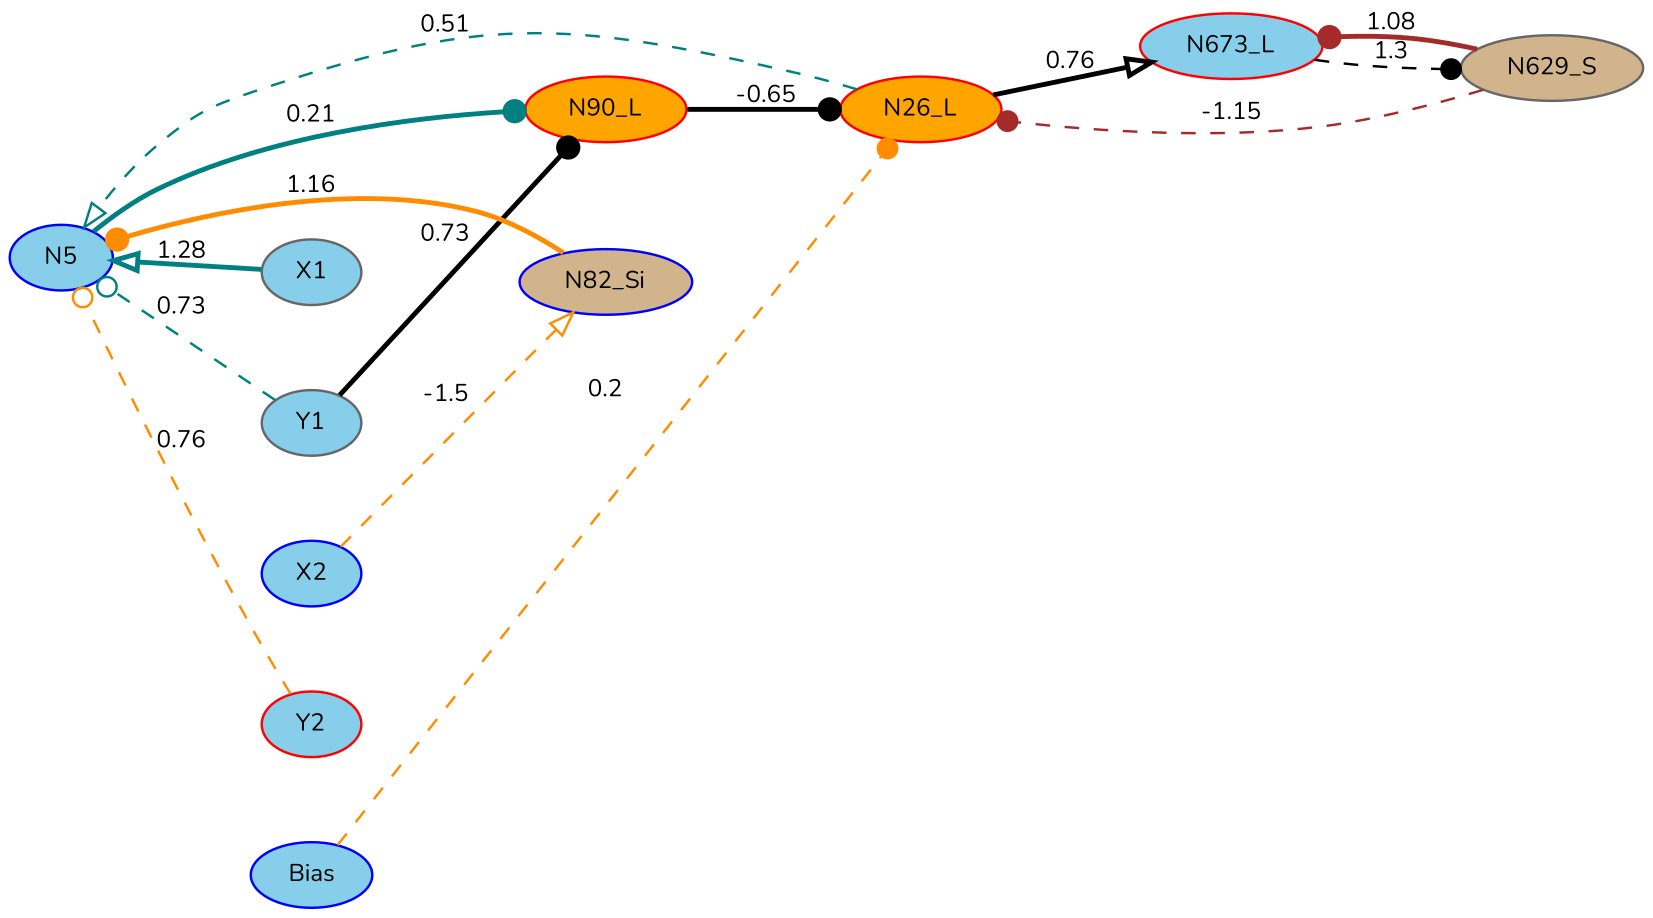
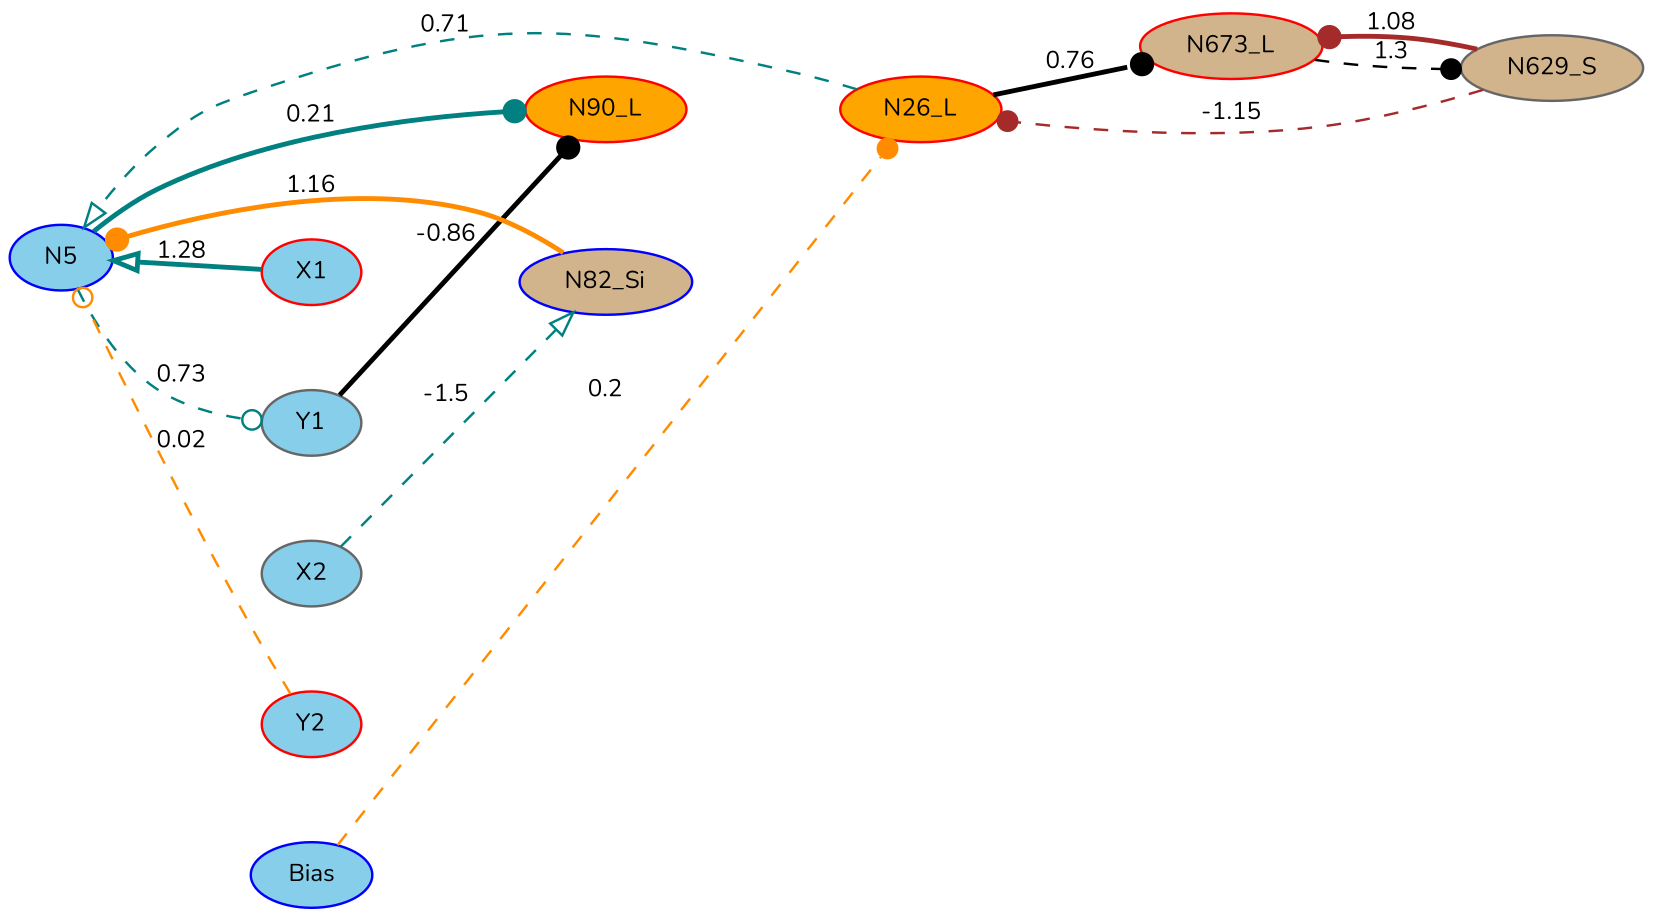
edge "N26_L" -> "N5": label "0.51" -> "0.71"
node "N673_L": fillcolor skyblue -> tan
edge "N26_L" -> "N673_L": arrowhead onormal -> dot
edge "N90_L" -> "N26_L": removed, label "-0.65"
edge "Y1" -> "N90_L": label "0.73" -> "-0.86"
node "X1": color gray40 -> red
edge "Y1" -> "N5": reversed
edge "X2" -> "N82_Si": color darkorange -> teal
edge "Y2" -> "N5": label "0.76" -> "0.02"
node "X2": color blue -> gray40
